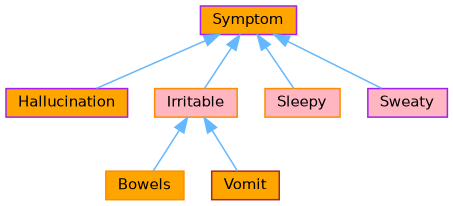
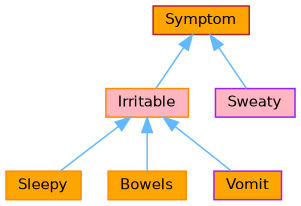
node "Symptom": color purple -> brown
edge "Sleepy" -> "Symptom": now "Sleepy" -> "Irritable"
node "Hallucination": removed
node "Sleepy": fillcolor lightpink -> orange
node "Vomit": color brown -> purple
